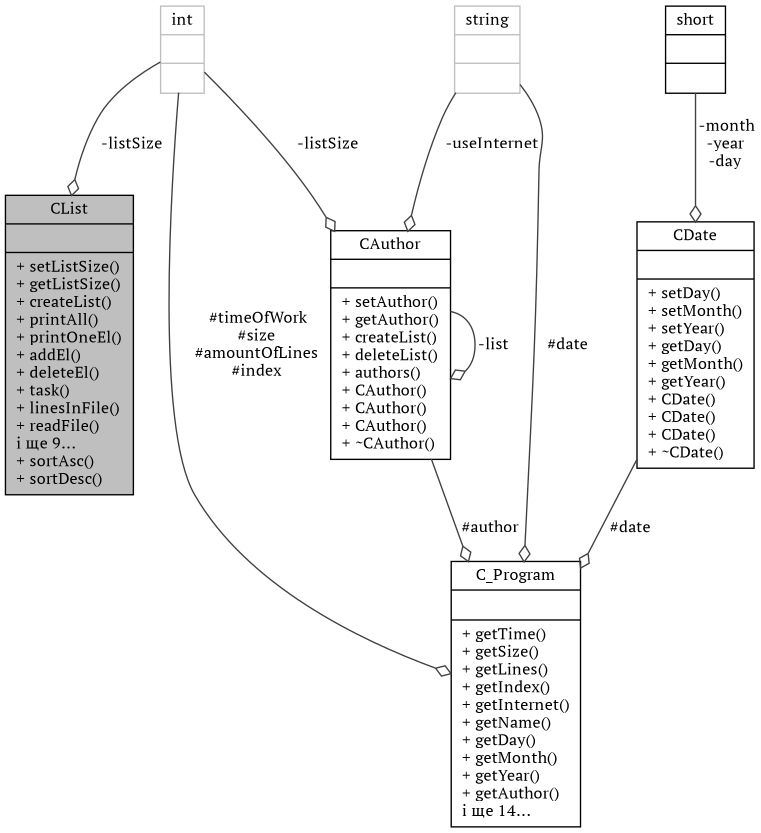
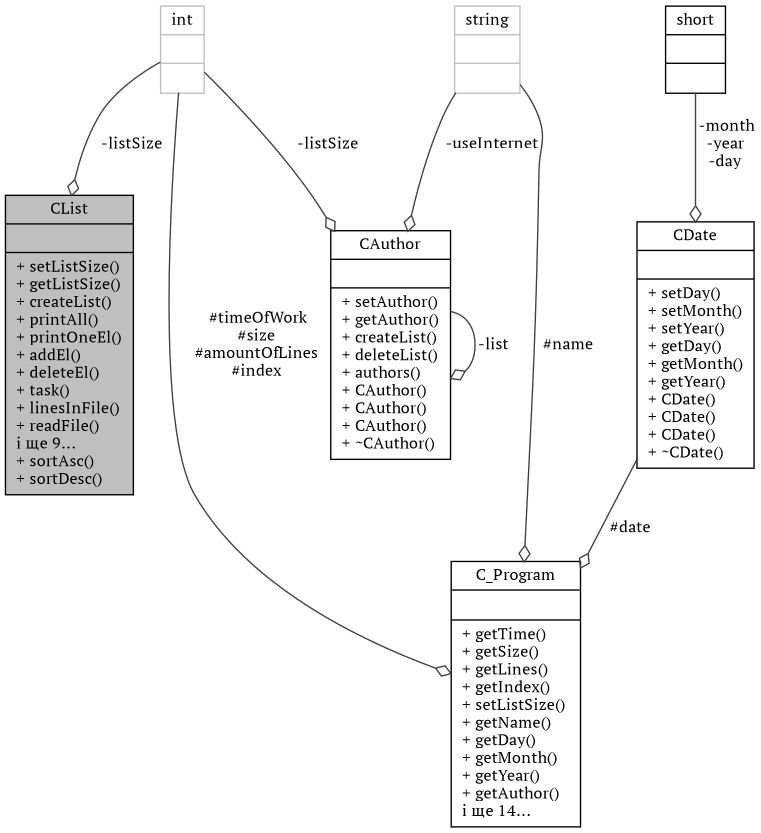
edge "string" -> "C_Program": label " #date" -> " #name"
edge "CAuthor" -> "C_Program": removed, label "#author"
node "C_Program": text "+ getInternet()" -> "+ setListSize()"
